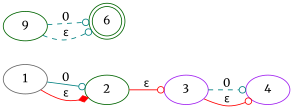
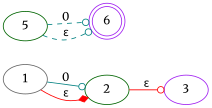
node "6": color darkgreen -> purple
node "9": label "9" -> "5"
node "4": removed
